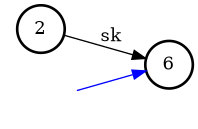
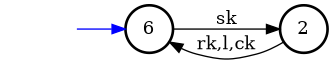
edge "6" -> "2": added, label "sk"
edge "2" -> "6": label "sk" -> "rk,l,ck"
